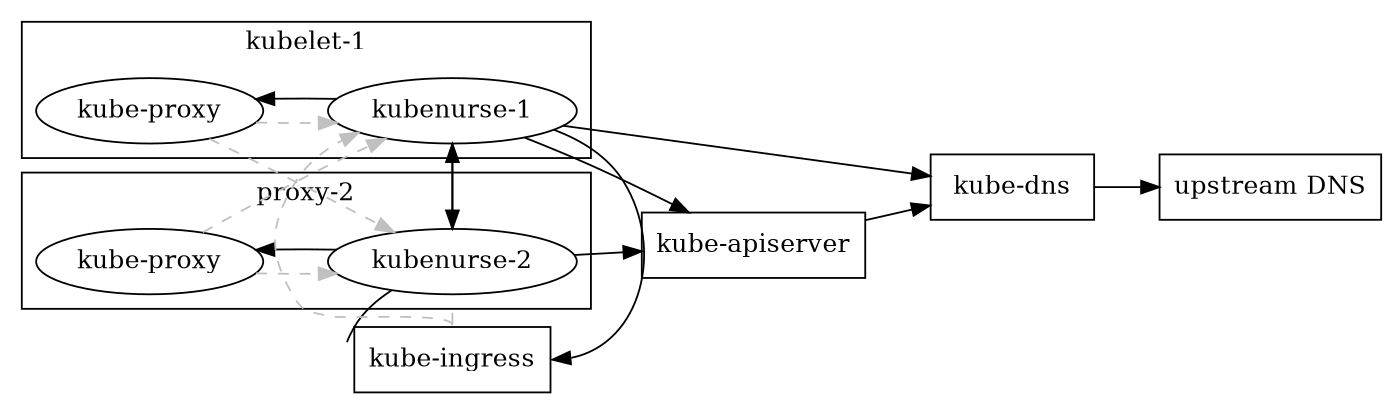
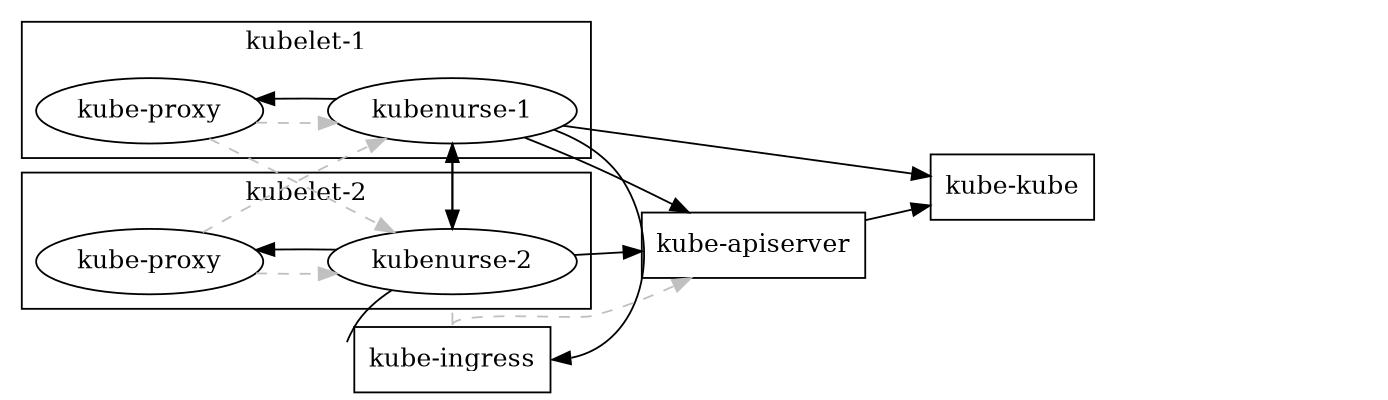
node "kube-dns": label "kube-dns" -> "kube-kube"
node "upstream DNS": removed
cluster "proxy-2": label "proxy-2" -> "kubelet-2"
edge "kube-ingress" -> "kubenurse-1": now "kube-ingress" -> "kube-apiserver"
